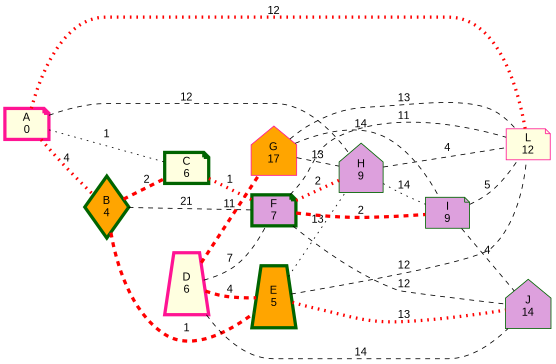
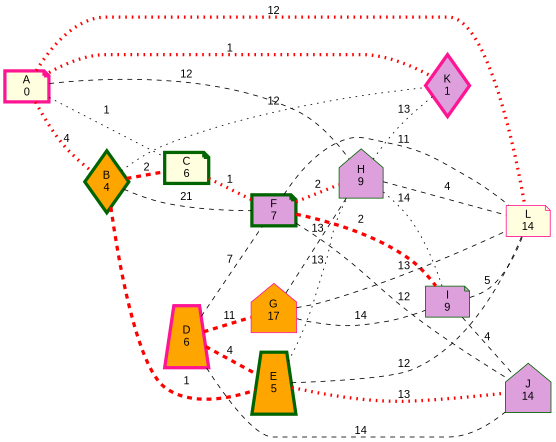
node "K 1": added
node "L 12": label "L 12" -> "L 14"
node "D 6": fillcolor lightyellow -> orange
